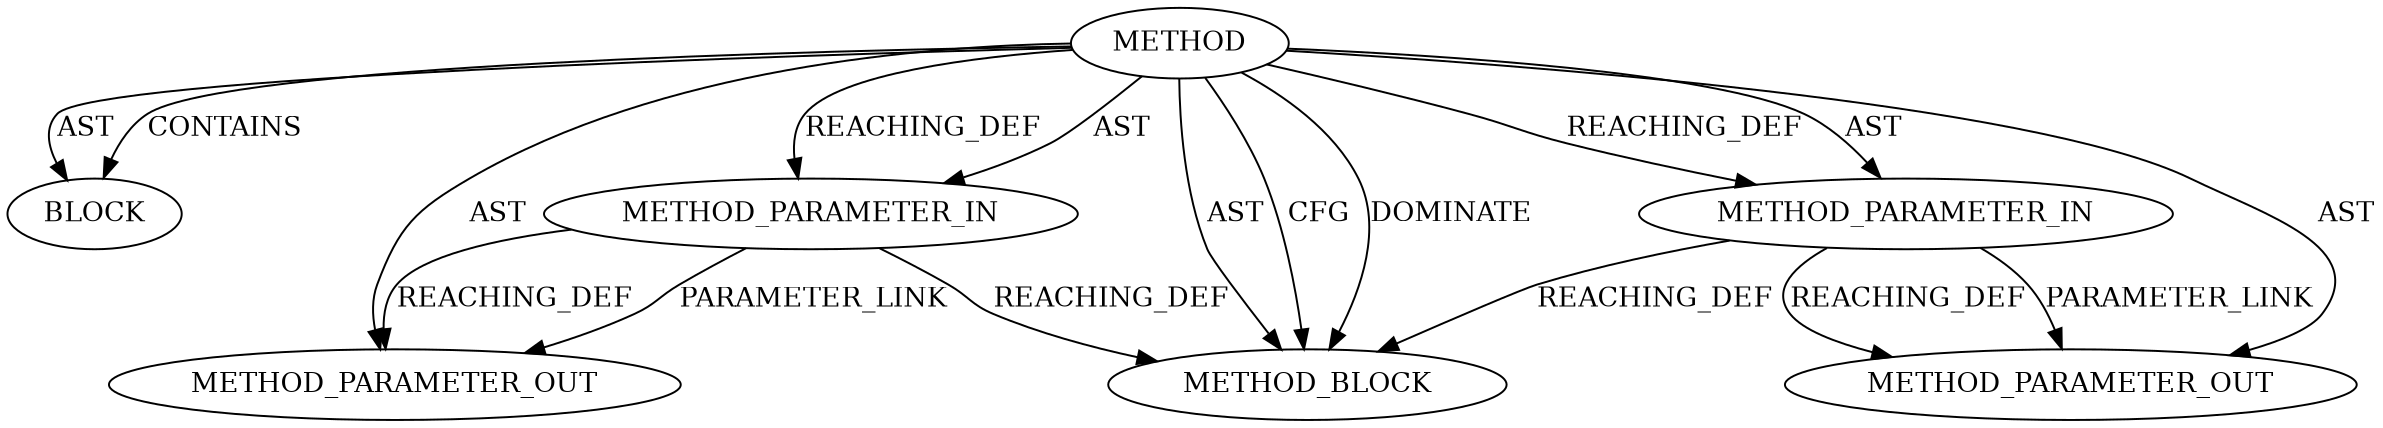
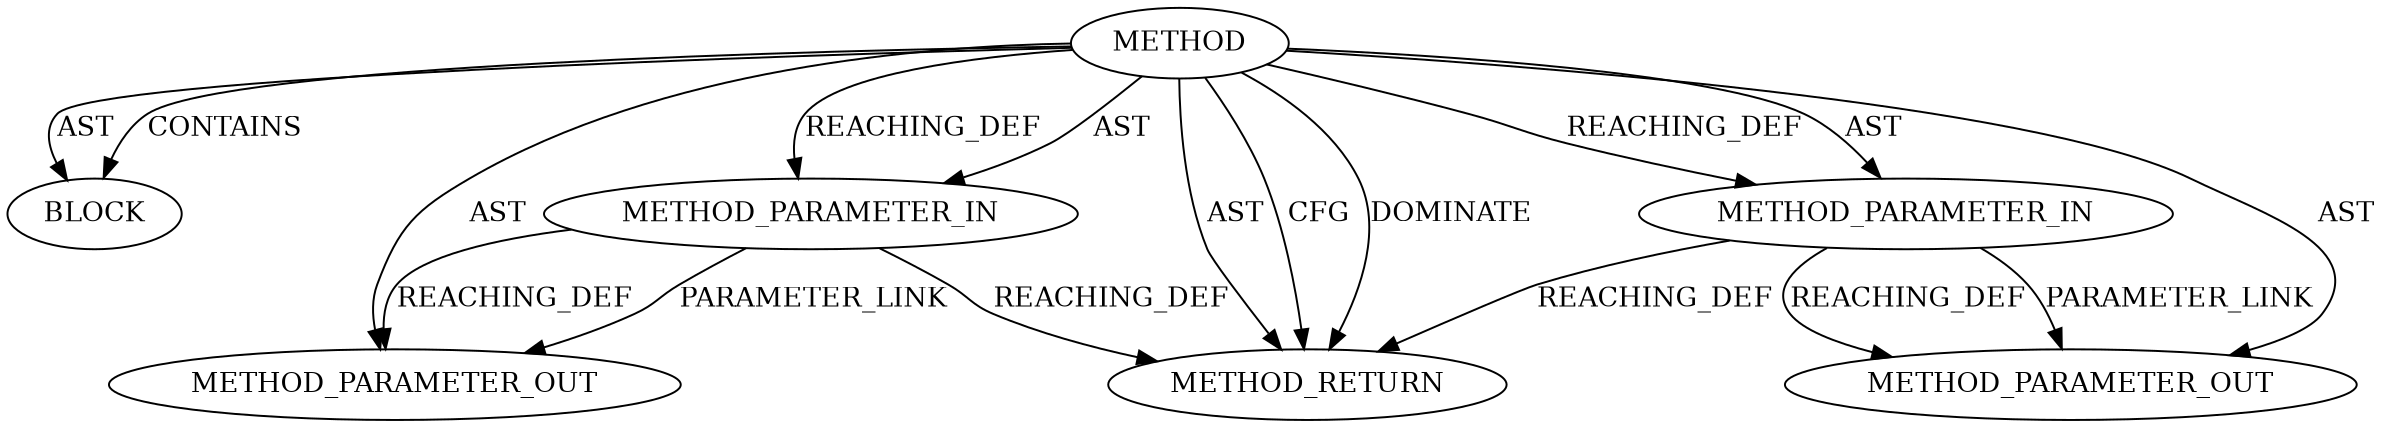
node "METHOD_BLOCK": label "METHOD_BLOCK" -> "METHOD_RETURN"
